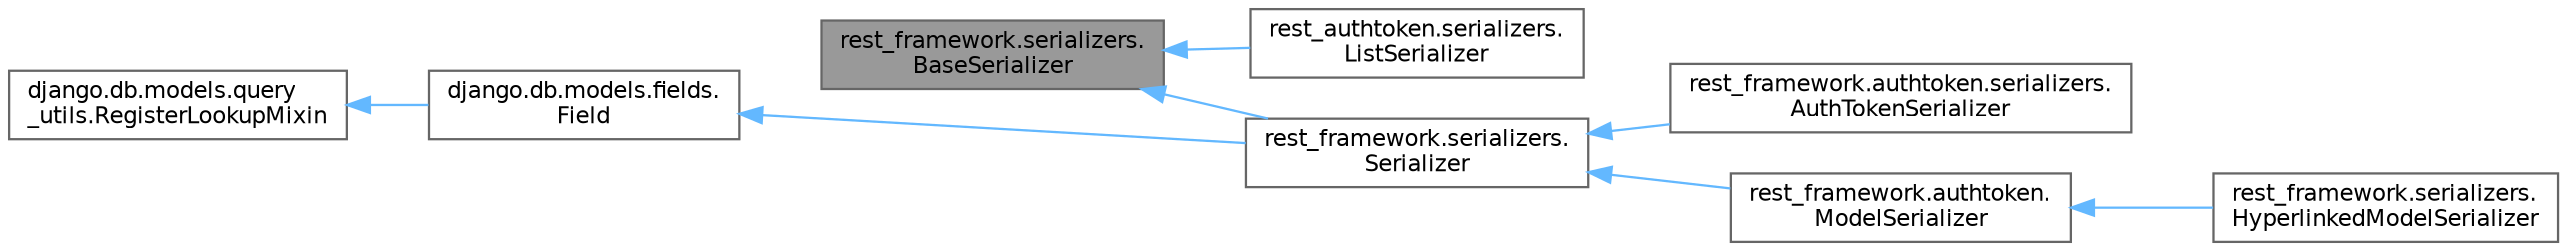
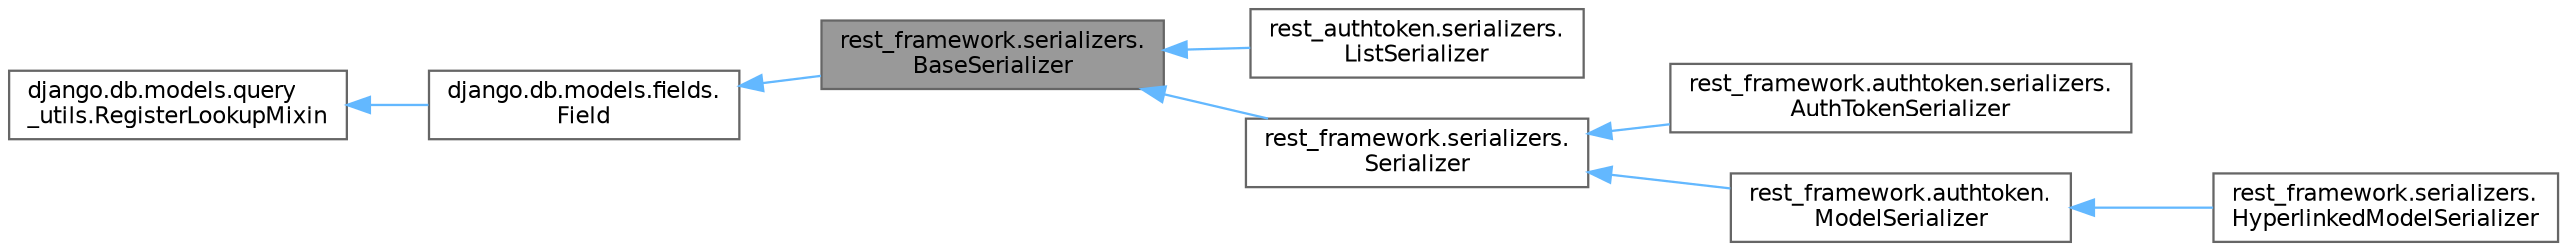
edge "rest_framework.serializers. Serializer" -> "django.db.models.fields. Field": now "rest_framework.serializers. BaseSerializer" -> "django.db.models.fields. Field"
